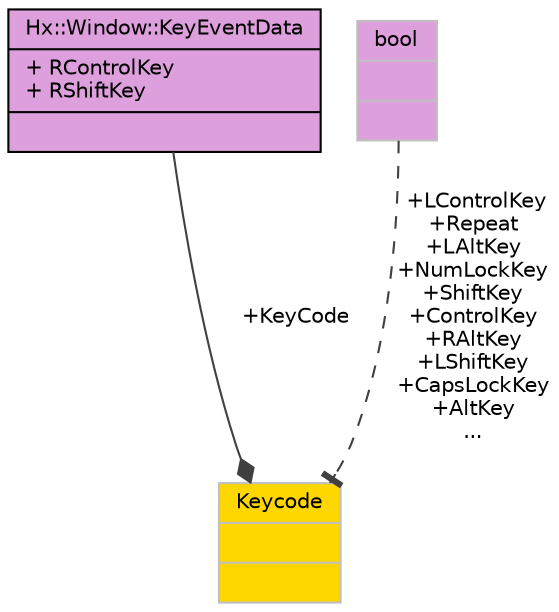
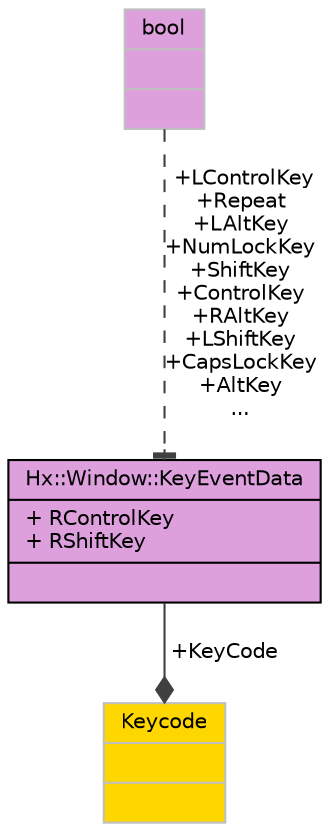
edge "bool" -> "Keycode": now "bool" -> "Hx::Window::KeyEventData"
